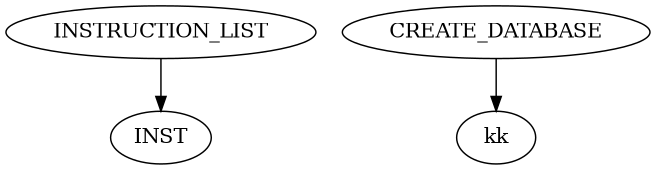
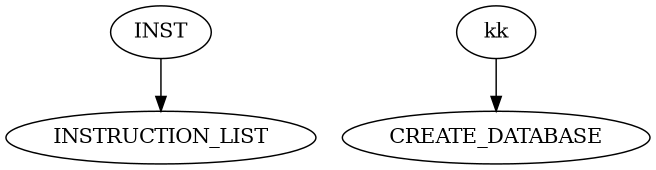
edge "INSTRUCTION_LIST" -> "INST": reversed
edge "CREATE_DATABASE" -> "kk": reversed
